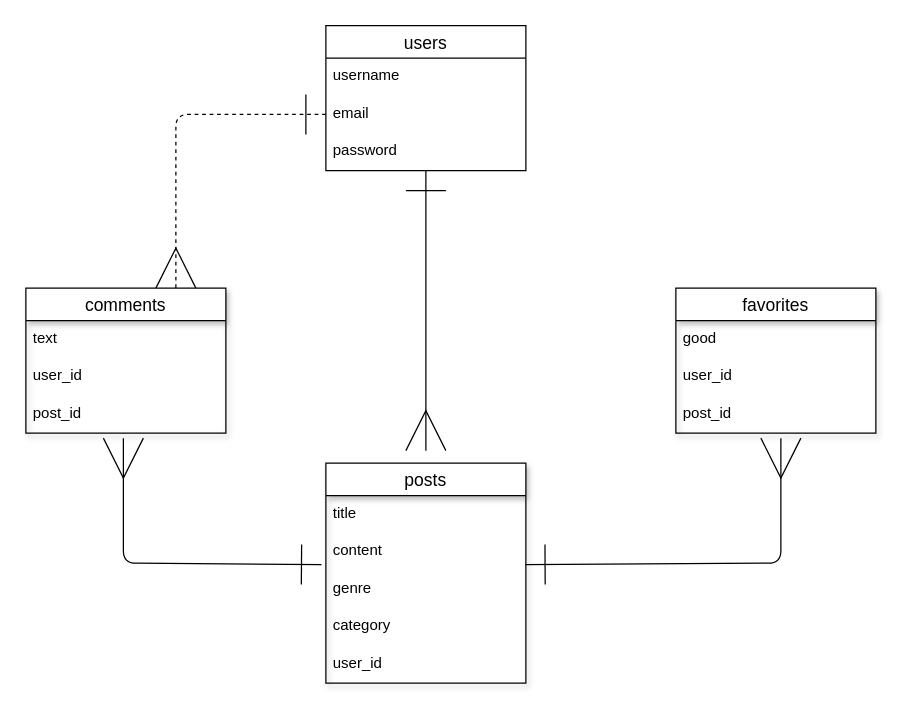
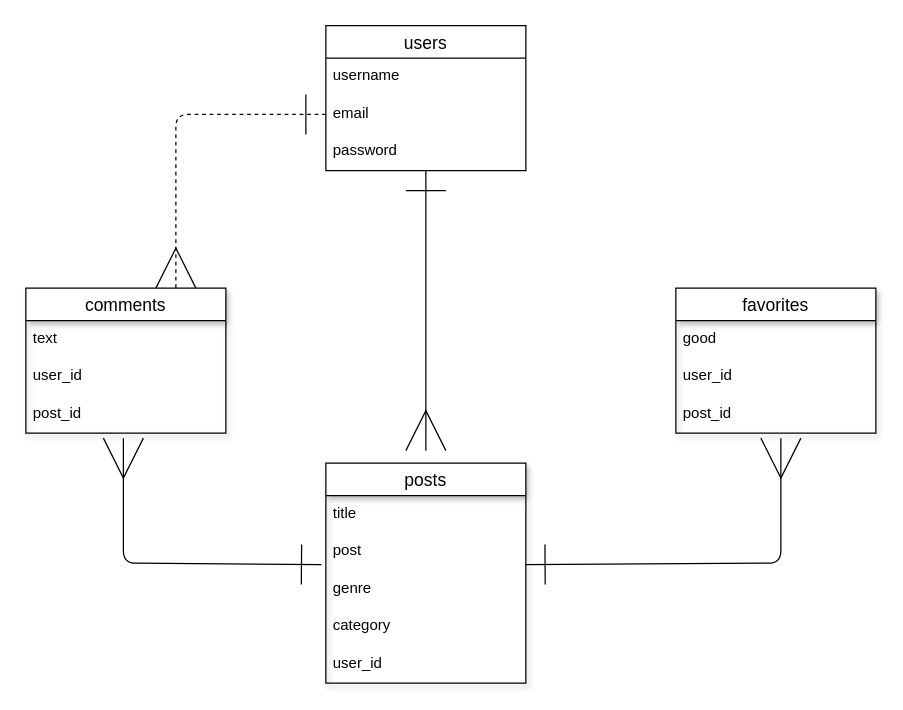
node "content": label "content" -> "post"
